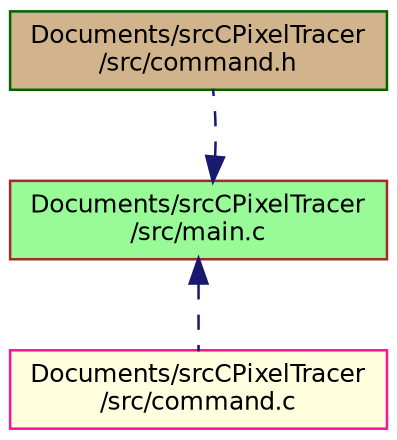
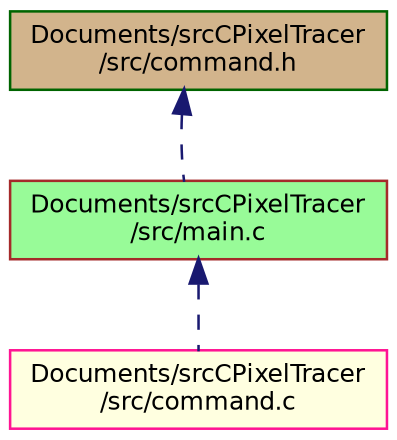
edge "Documents/srcCPixelTracer /src/command.h" -> "Documents/srcCPixelTracer /src/main.c": reversed
